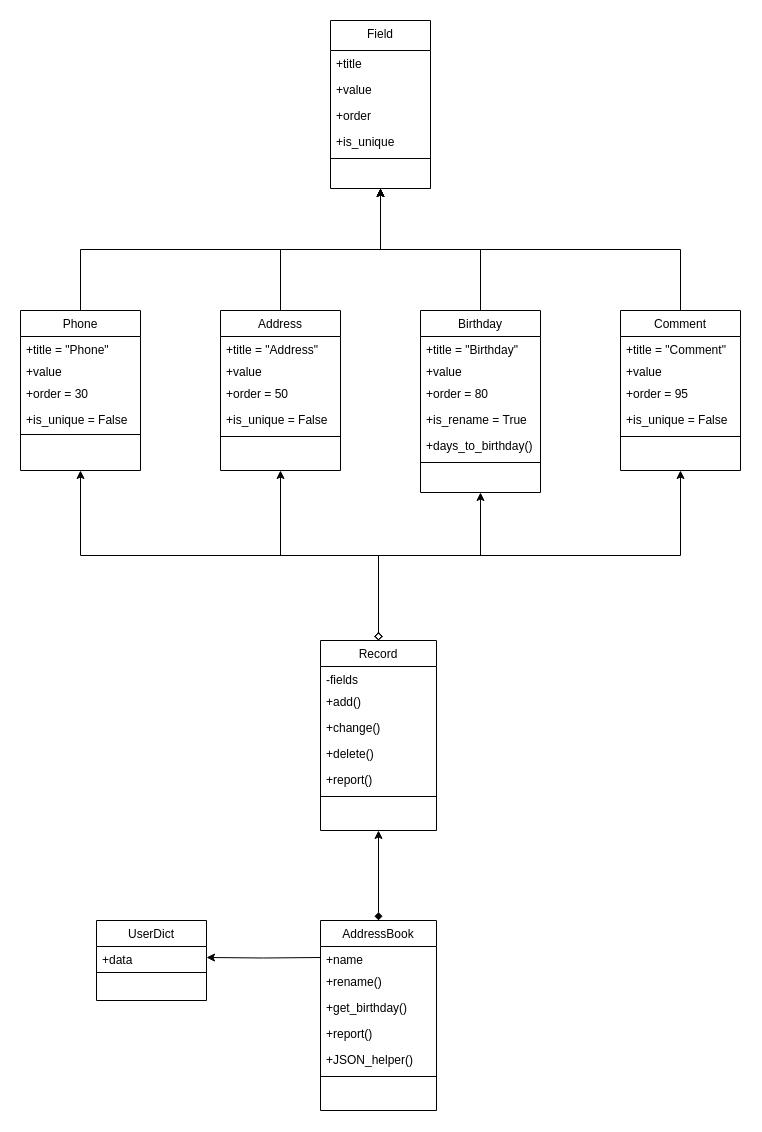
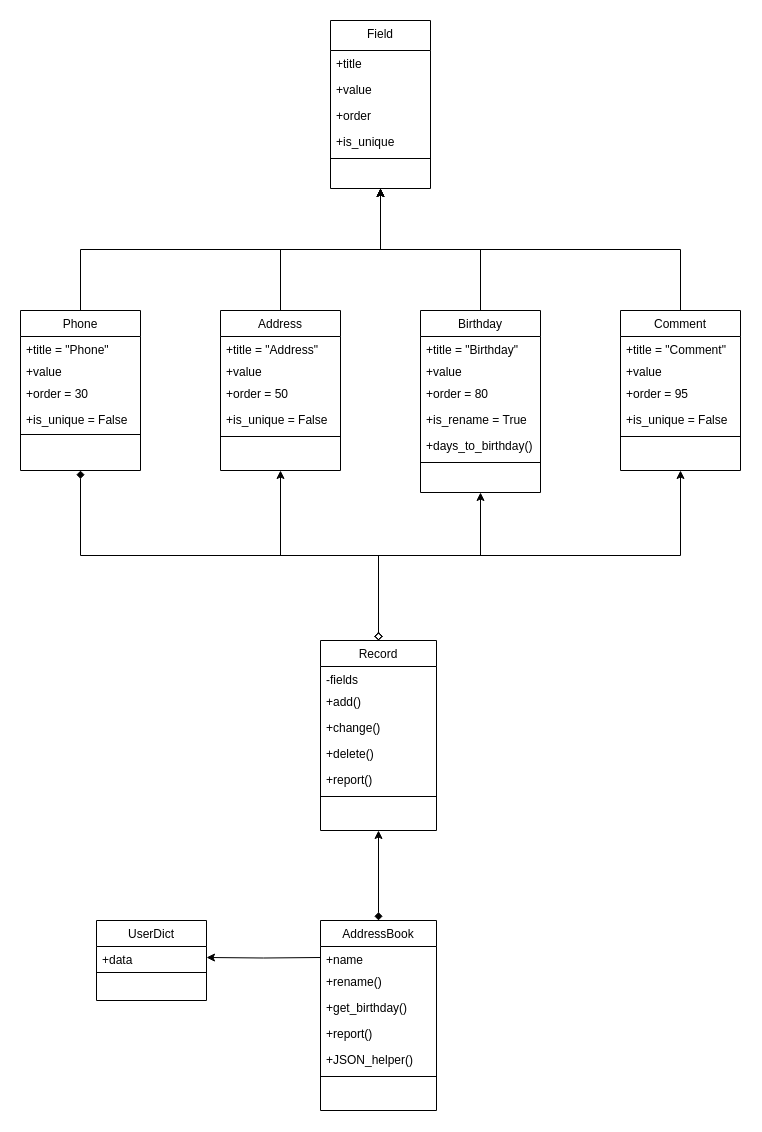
edge "Phone" -- "Record": arrowhead classic -> diamond
